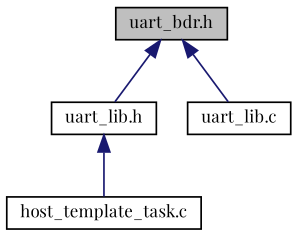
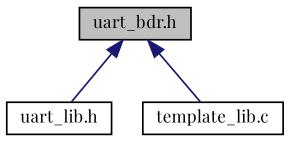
node "uart_lib.c": label "uart_lib.c" -> "template_lib.c"
node "host_template_task.c": removed
